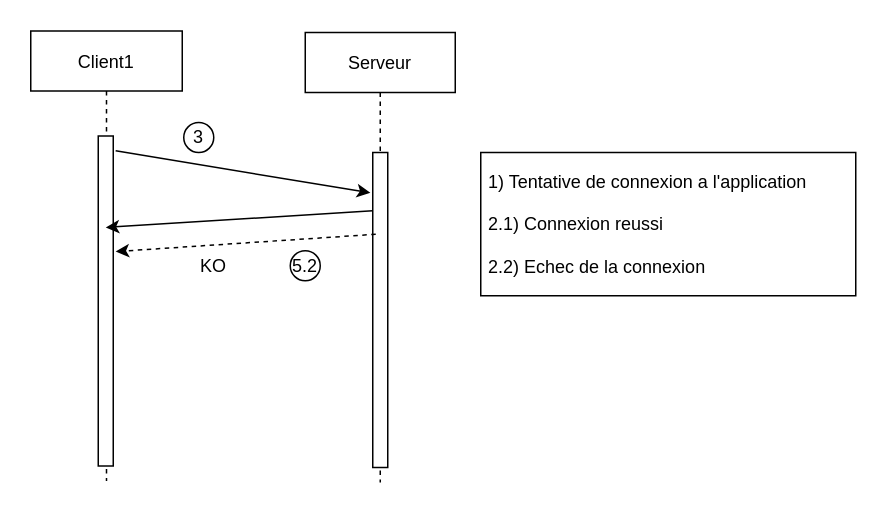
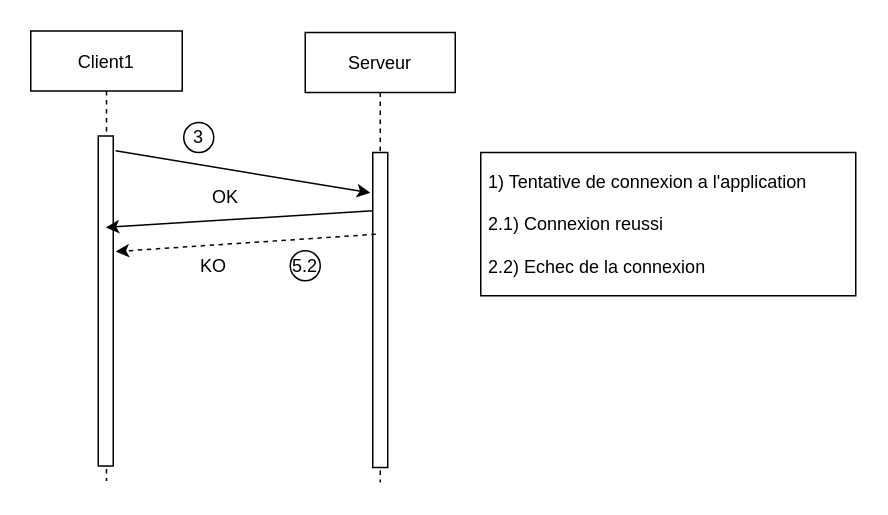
node "OK": added
